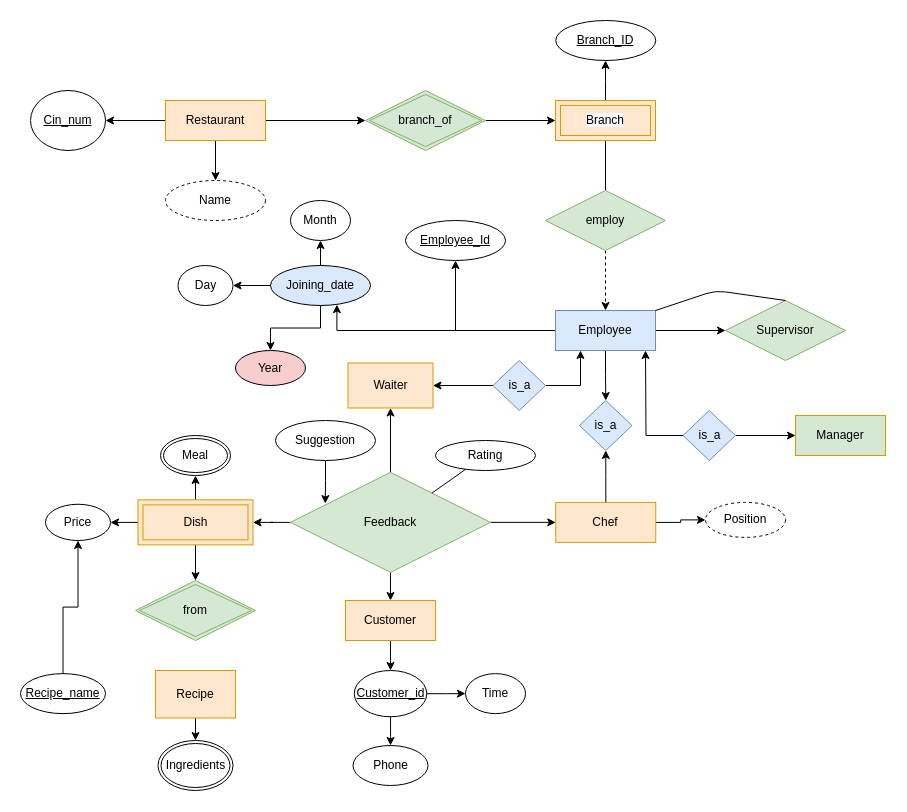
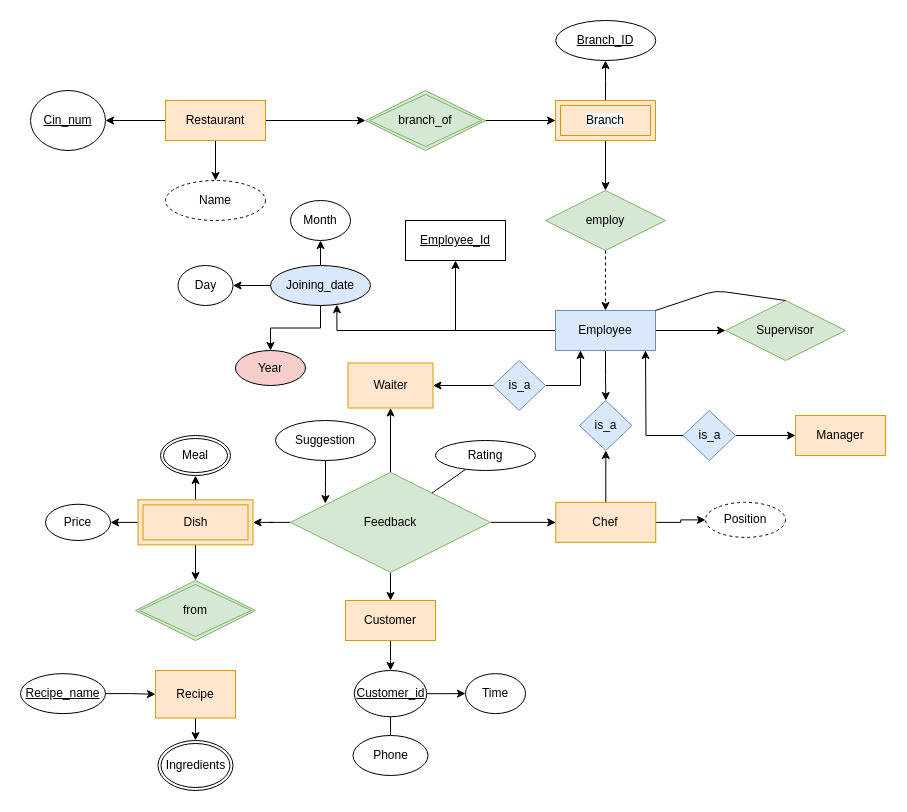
edge "Branch" -- "employ": arrowhead none -> classic
node "Employee_Id": shape ellipse -> rectangle
node "Manager": fillcolor #d5e8d4 -> #ffe6cc
edge "Recipe_name" -> "Price": now "Recipe_name" -> "Recipe"
node "Phone": moved (391, 766) -> (391, 756)
